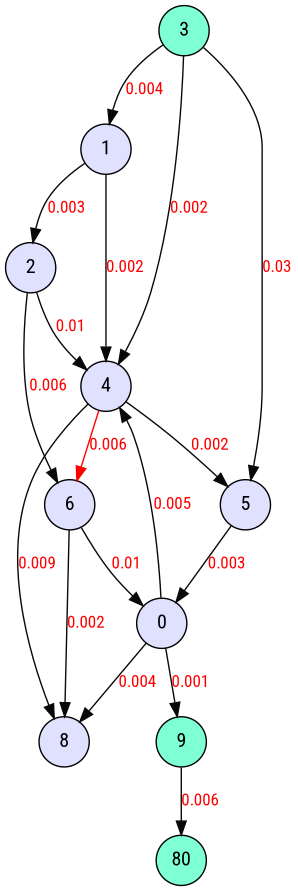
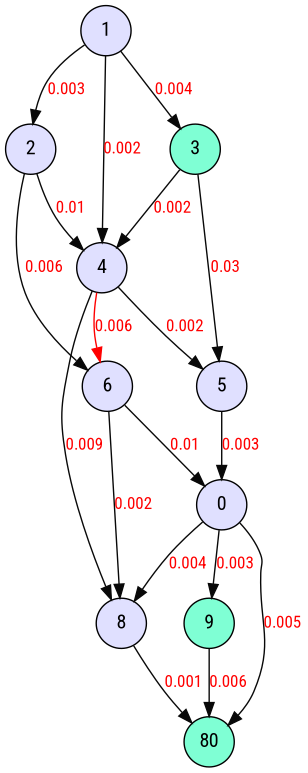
edge "3" -> "1": reversed
edge "0" -> "4": now "0" -> "80"
edge "8" -> "80": added, label "0.001"
edge "0" -> "9": label "0.001" -> "0.003"
